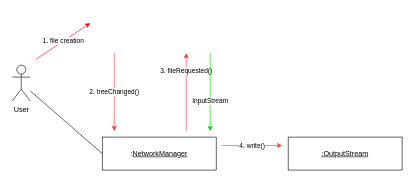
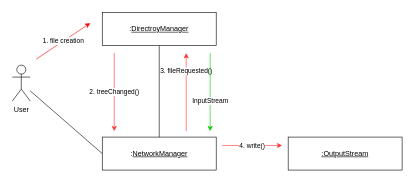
node ":DirectroyManager": added
edge ":DirectroyManager" -- ":NetworkManager": added
